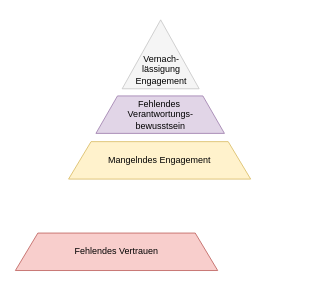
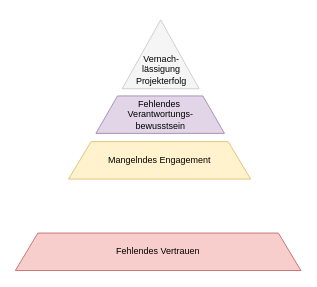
node "Vernach-lässigung Engagement": label "Vernach-lässigung Engagement" -> "Vernach-lässigung Projekterfolg"
node "Fehlendes Vertrauen": size 203x38 -> 286x38
